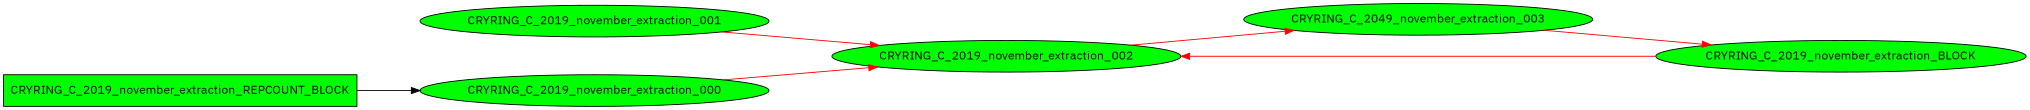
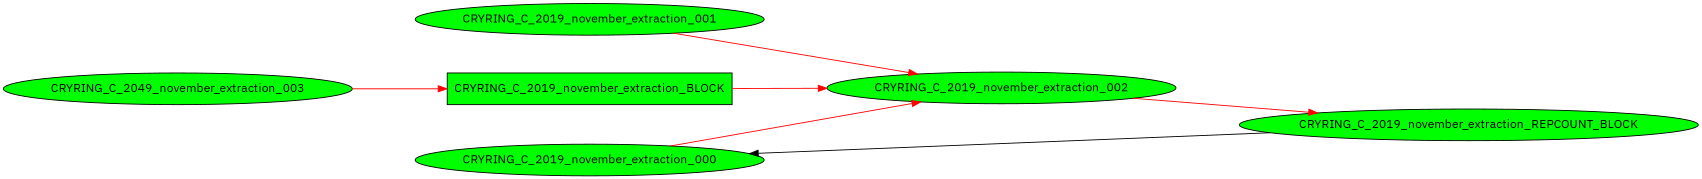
edge "CRYRING_C_2019_november_extraction_002" -> "CRYRING_C_2049_november_extraction_003": now "CRYRING_C_2019_november_extraction_002" -> "CRYRING_C_2019_november_extraction_REPCOUNT_BLOCK"
node "CRYRING_C_2019_november_extraction_BLOCK": shape ellipse -> box
node "CRYRING_C_2019_november_extraction_REPCOUNT_BLOCK": shape box -> ellipse
